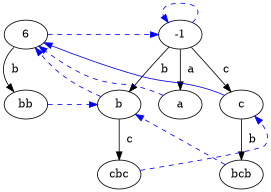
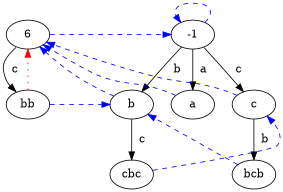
edge "6" -> "bb": label "  b  " -> "  c  "
edge "bb" -> "6": added
edge "c" -> "6": style solid -> dashed
